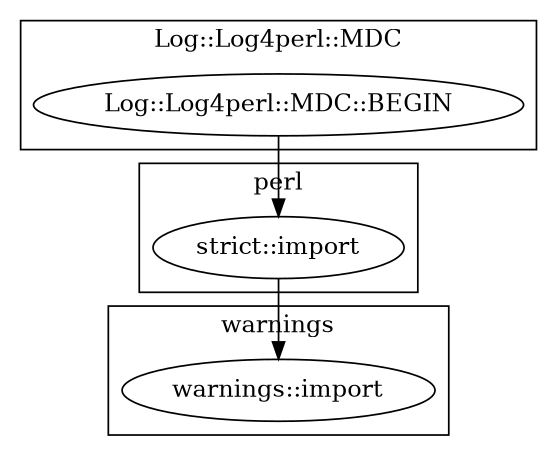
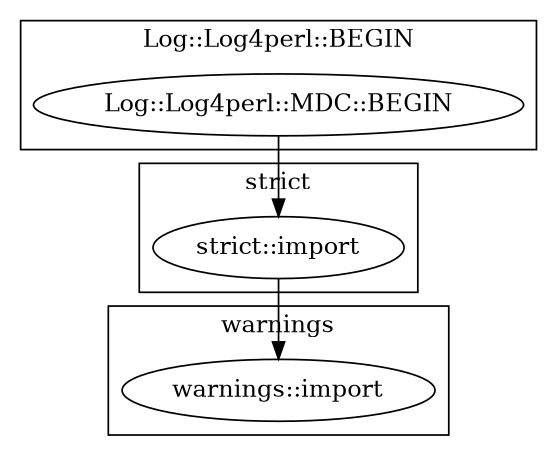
cluster "Log::Log4perl::MDC": label "Log::Log4perl::MDC" -> "Log::Log4perl::BEGIN"
cluster "perl": label "perl" -> "strict"
